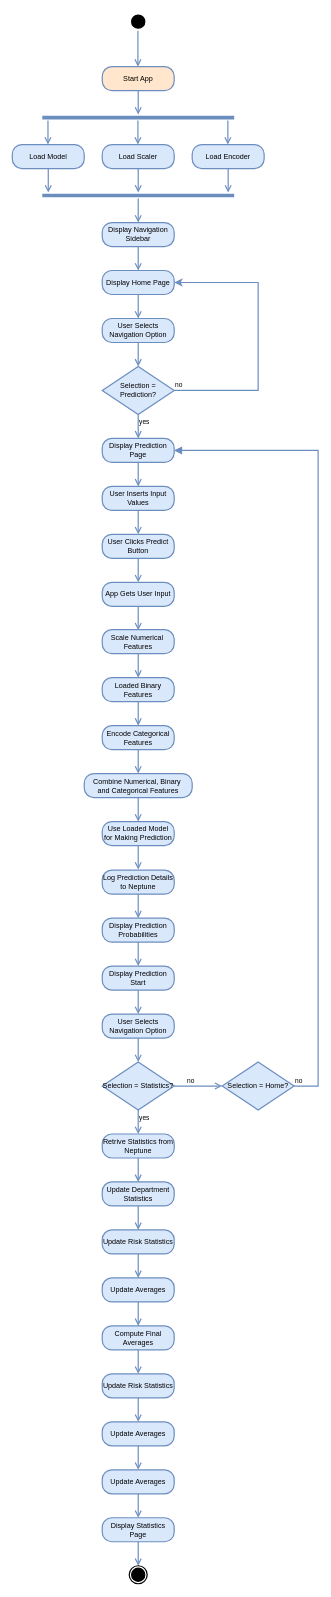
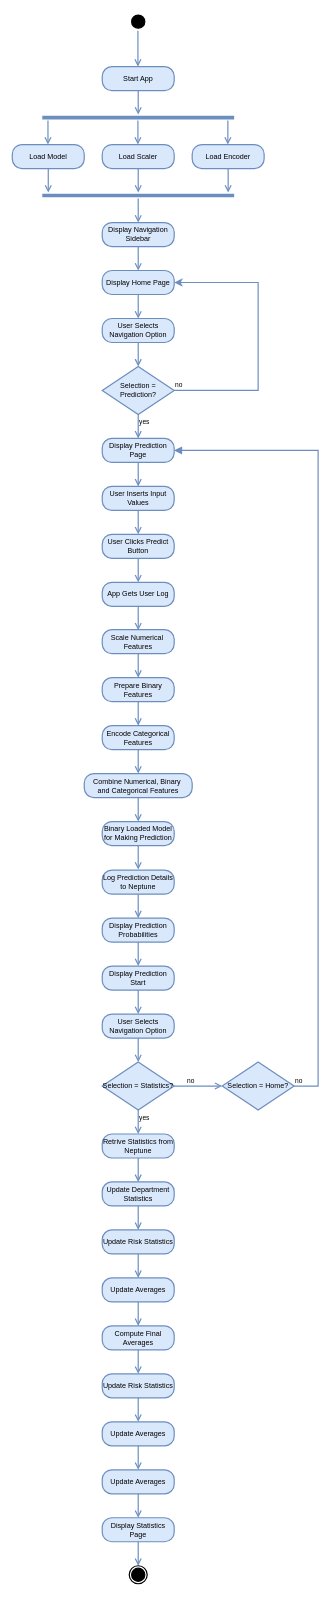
node "Start App": fillcolor #ffe6cc -> #dae8fc
node "App Gets User Input": label "App Gets User Input" -> "App Gets User Log"
node "Loaded Binary Features": label "Loaded Binary Features" -> "Prepare Binary Features"
node "Use Loaded Model for Making Prediction": label "Use Loaded Model for Making Prediction" -> "Binary Loaded Model for Making Prediction"
